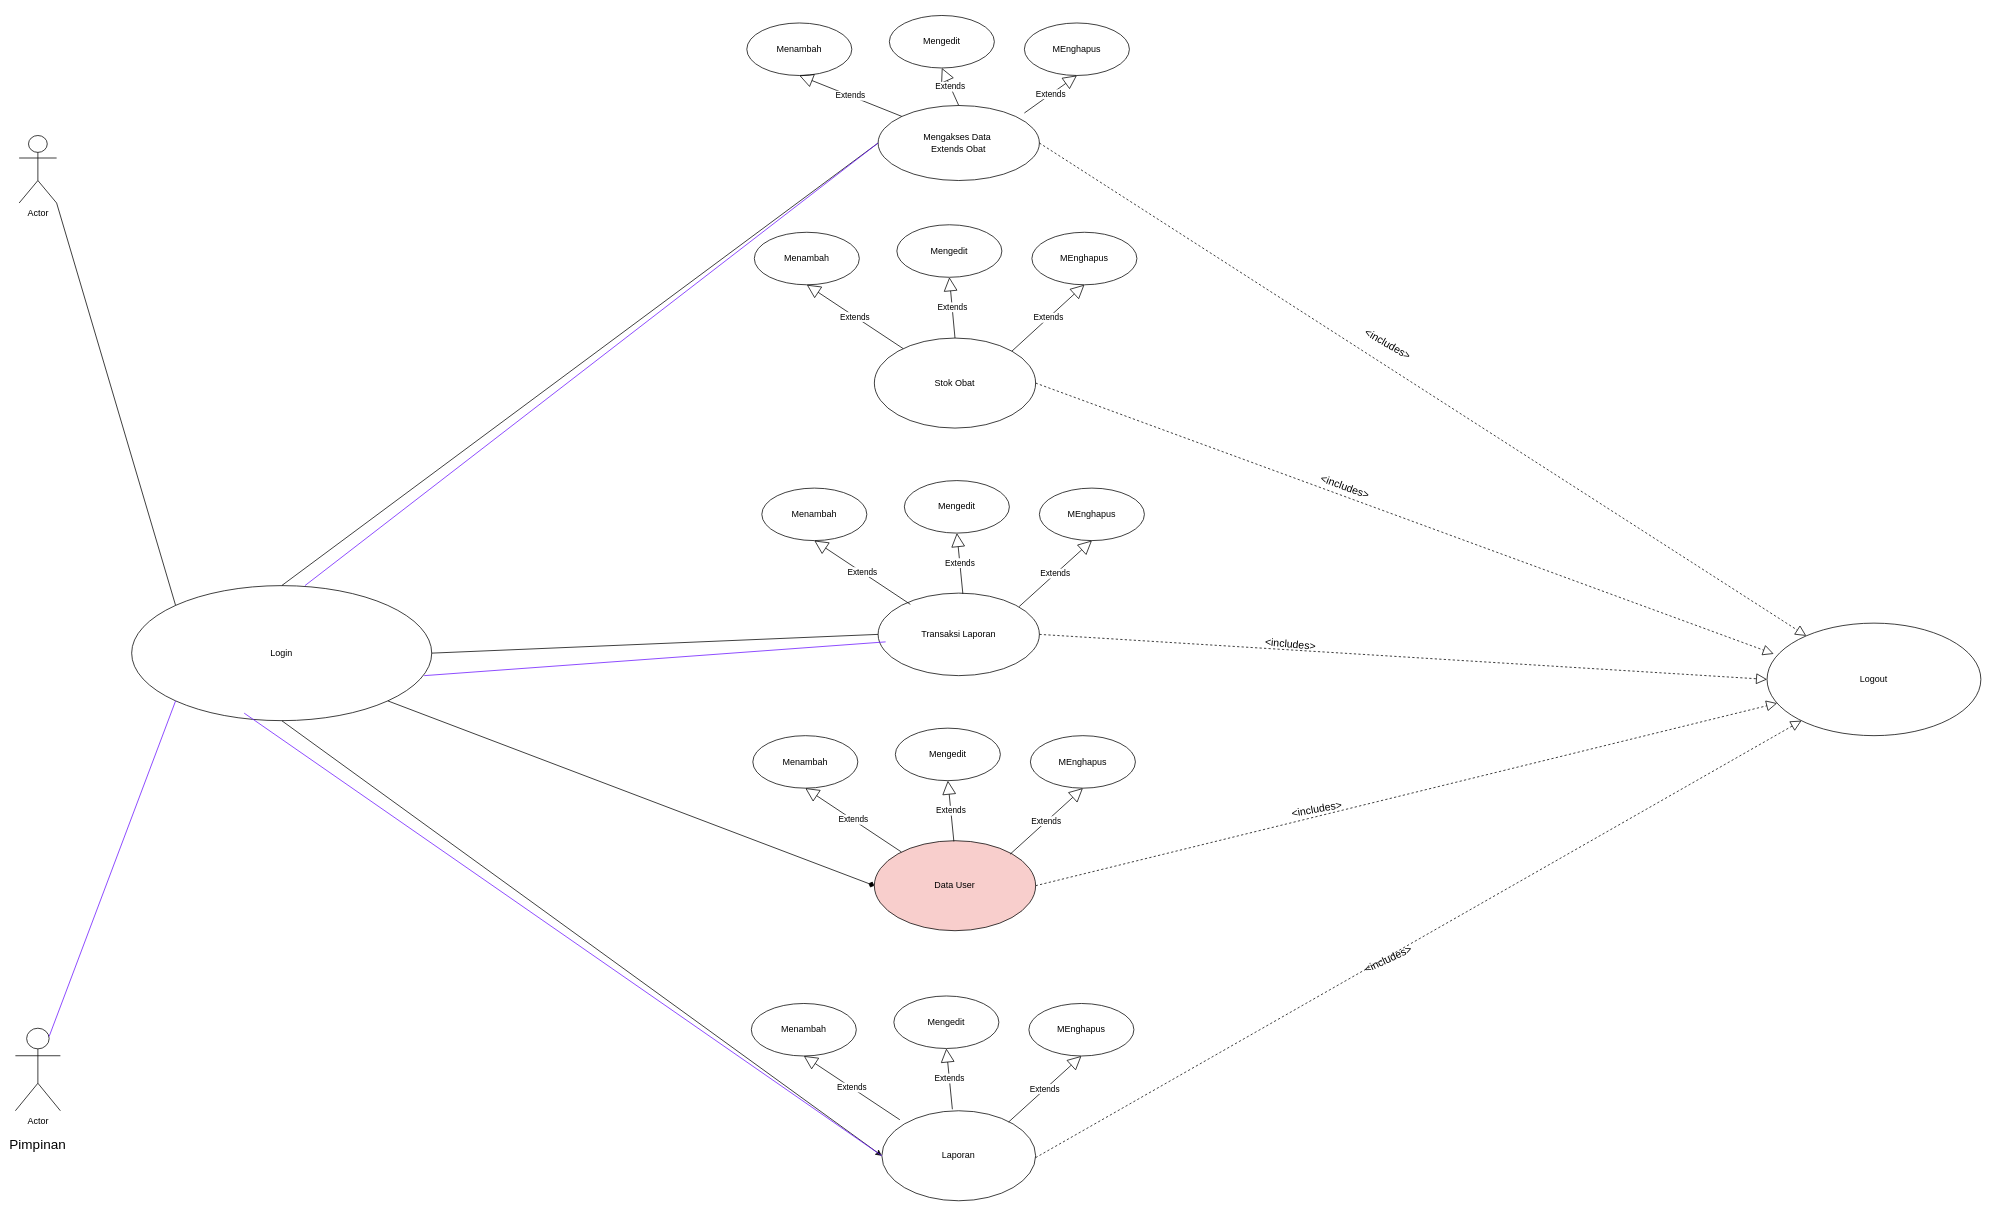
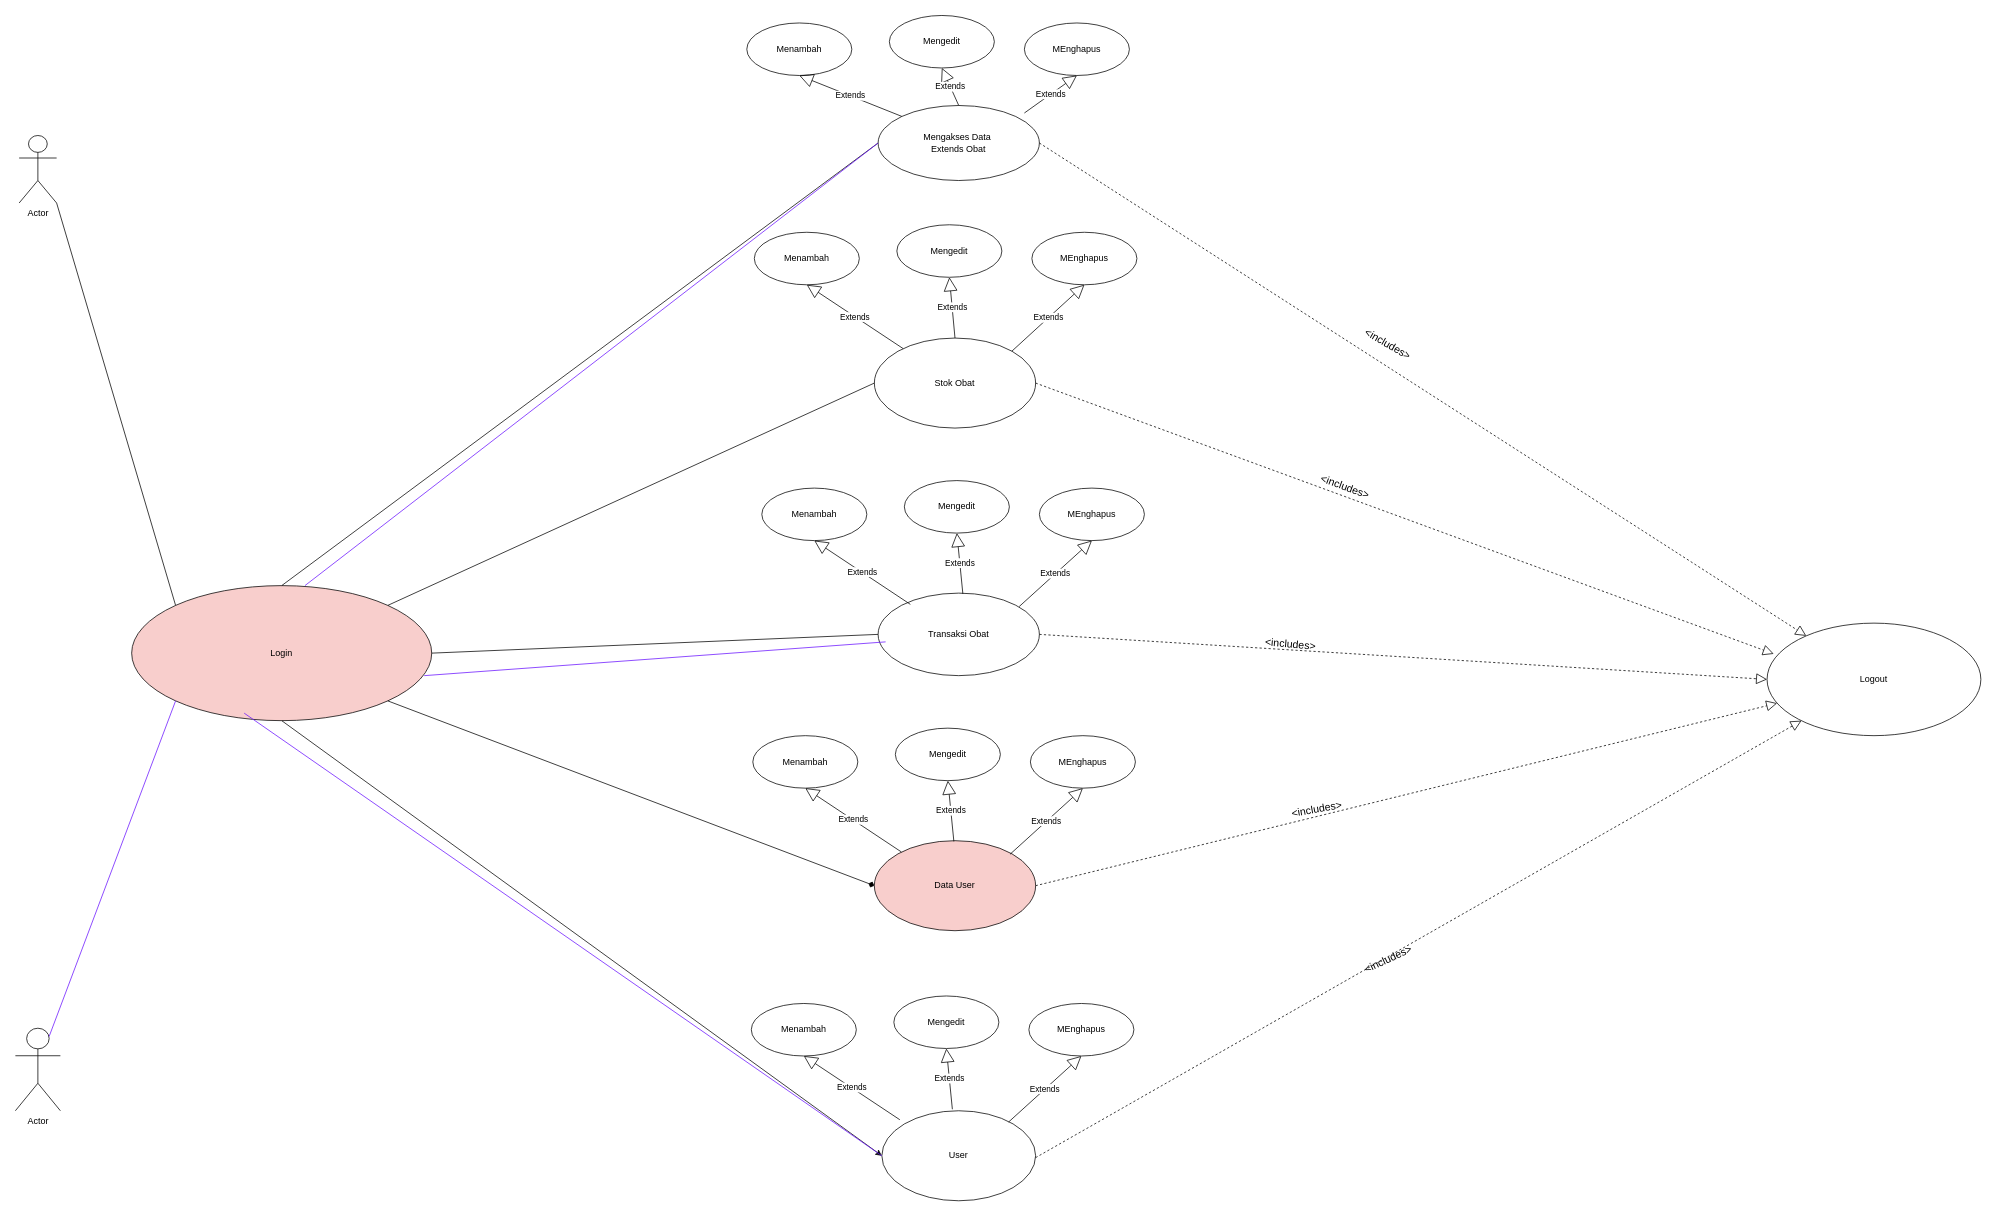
edge "Stok Obat" -- "Login": added
node "Transaksi Laporan": label "Transaksi Laporan" -> "Transaksi Obat"
node "Login": fillcolor #ffffff -> #f8cecc
node "Pimpinan": removed
node "Laporan": label "Laporan" -> "User"
